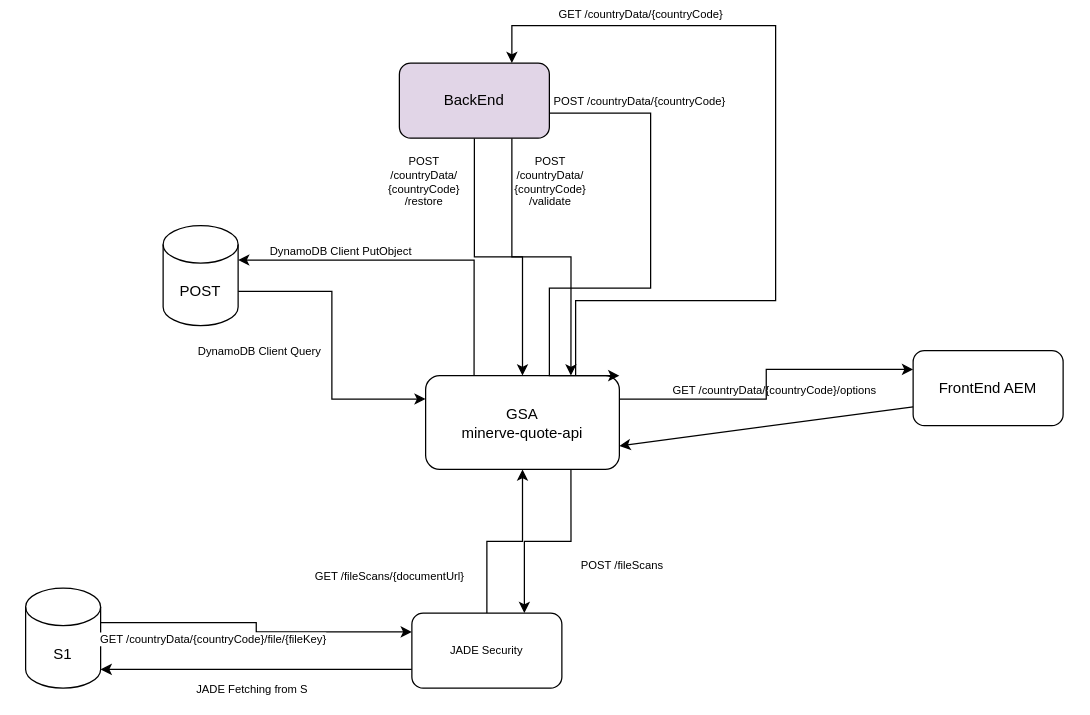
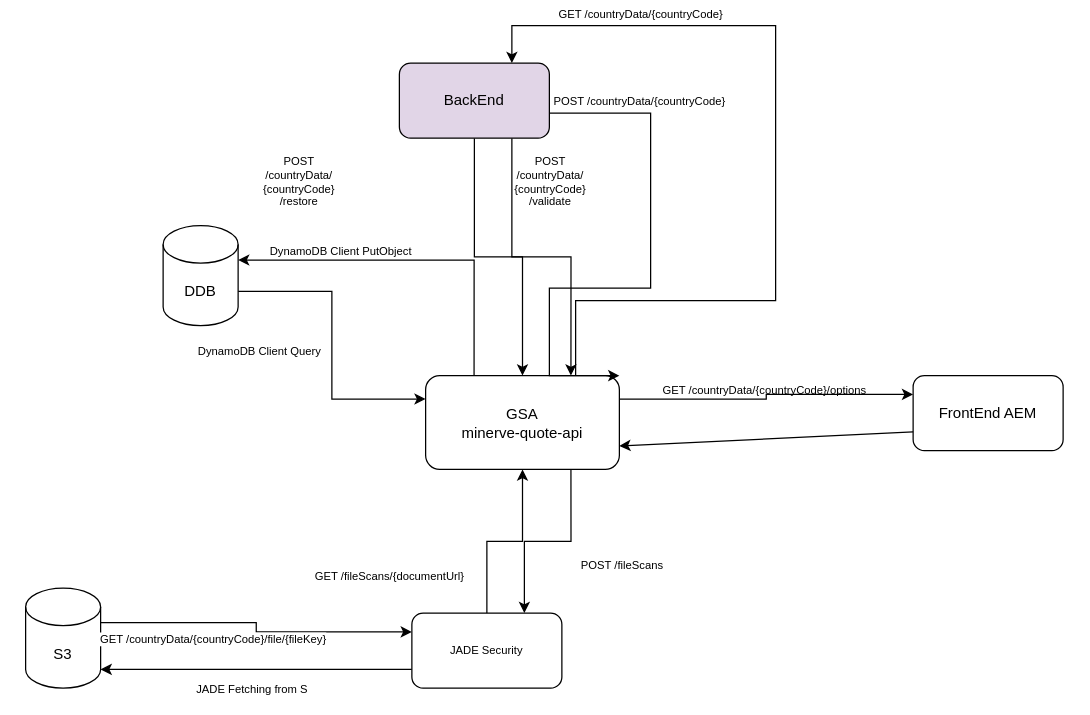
node "POST /countryData/ {countryCode} /restore": moved (424, 182) -> (299, 182)
node "POST": label "POST" -> "DDB"
node "FrontEnd AEM": moved (988, 388) -> (988, 413)
node "S1": label "S1" -> "S3"
